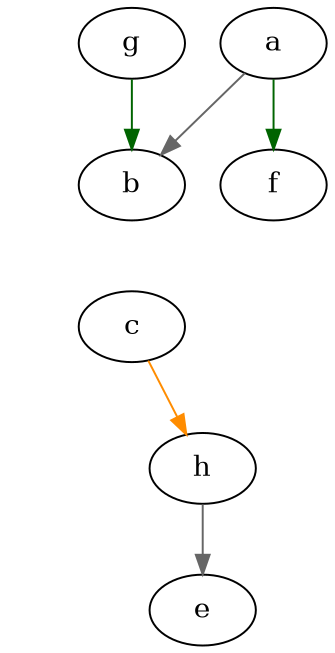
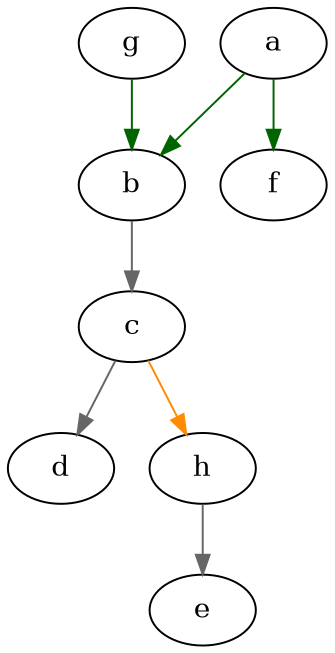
edge "a" -> "b": color gray40 -> darkgreen
edge "b" -> "c": added
node "d": added
